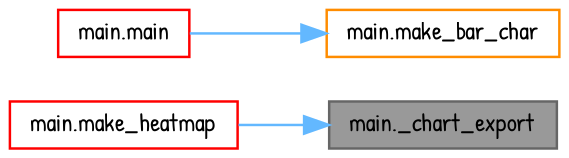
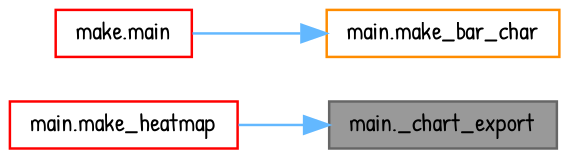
node "main.main": label "main.main" -> "make.main"
